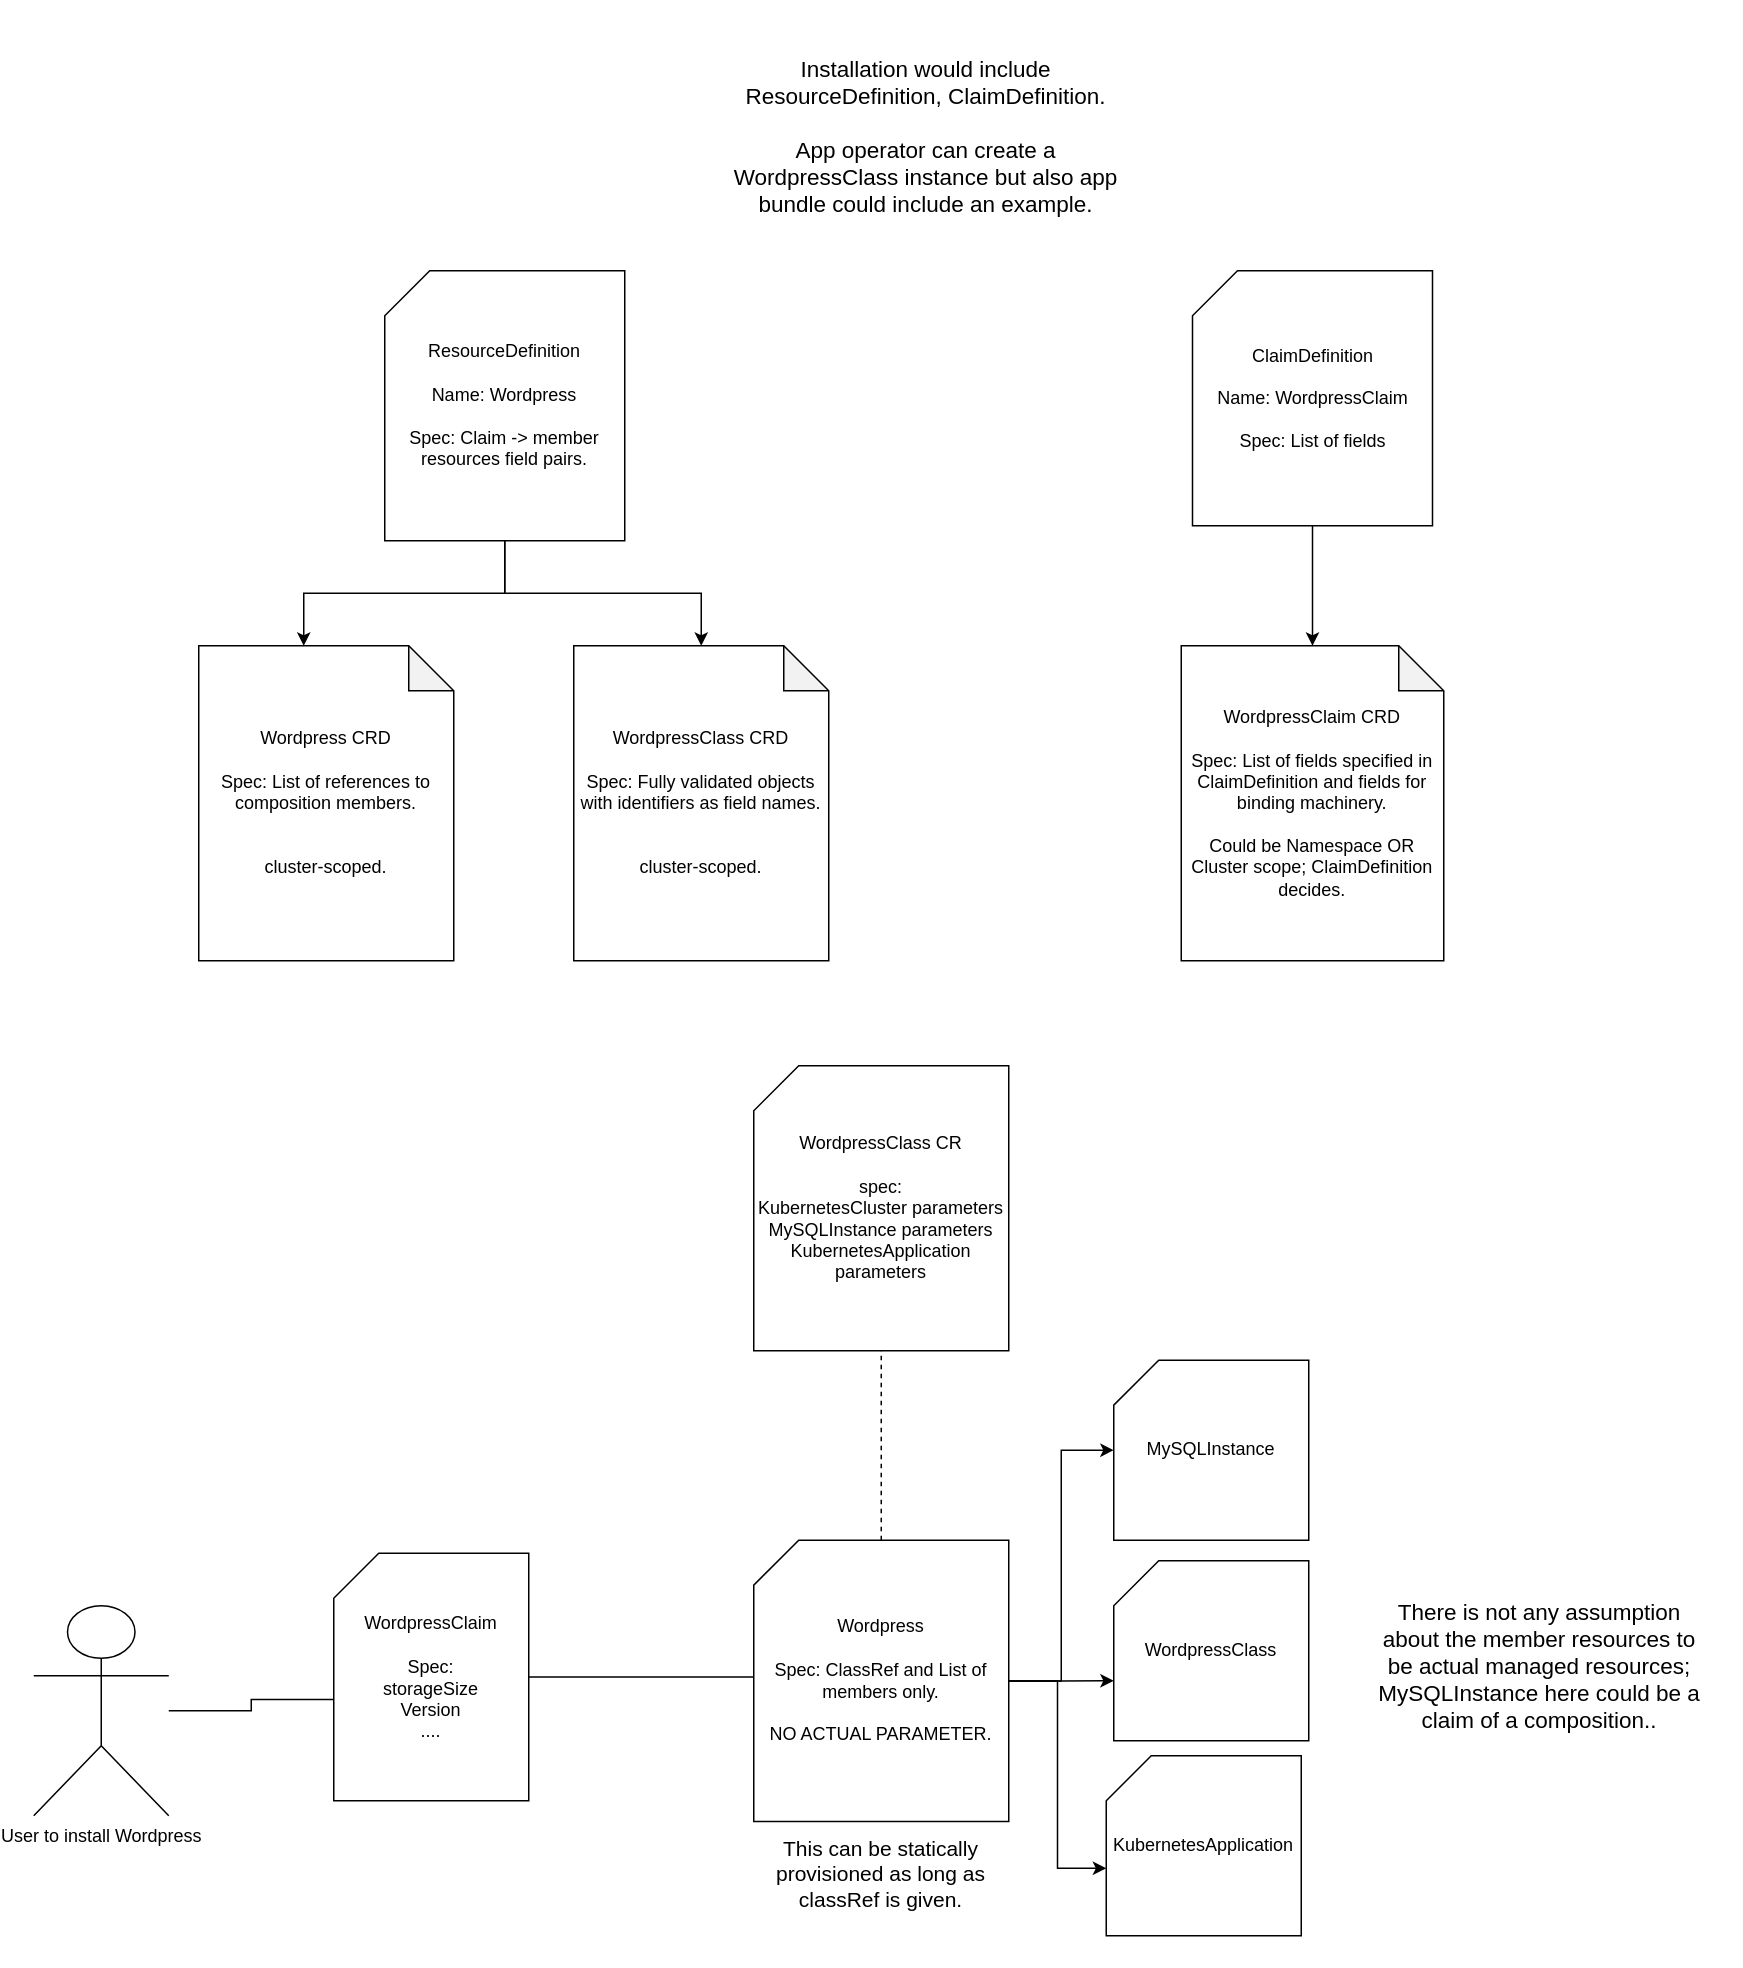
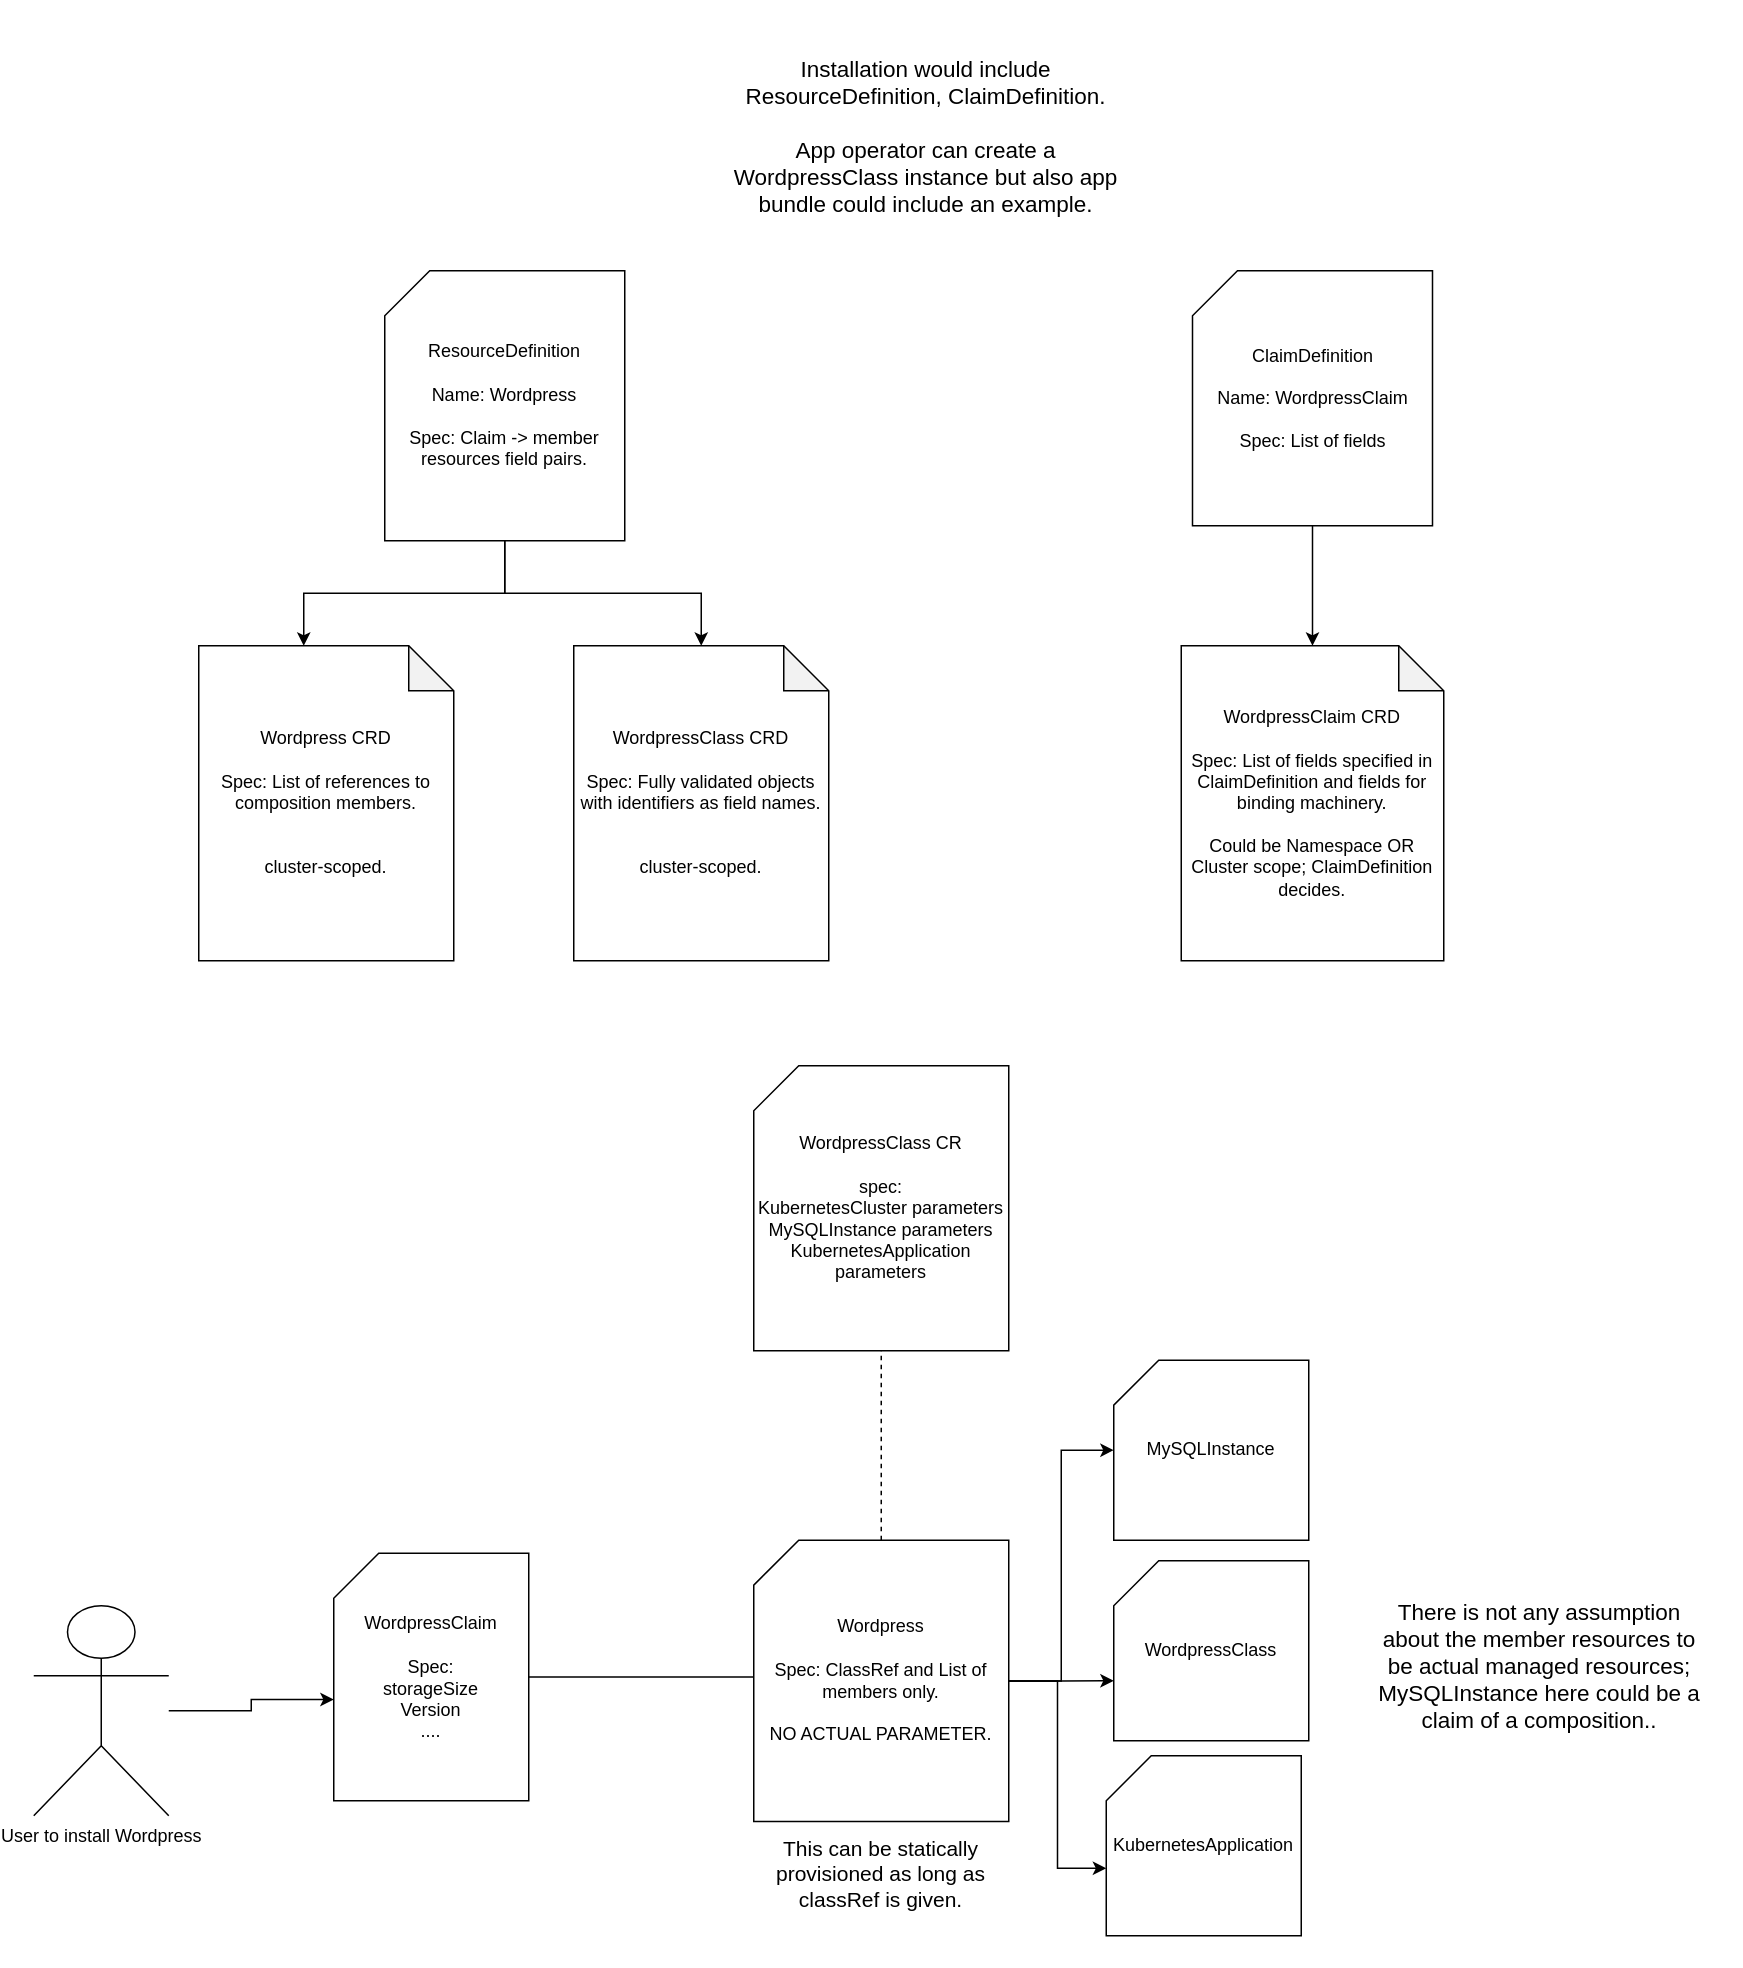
edge "WordpressClaim Spec: storageSize Version ...." -- "User to install Wordpress": arrowhead none -> classic
